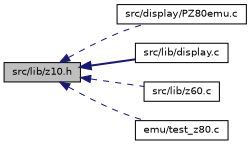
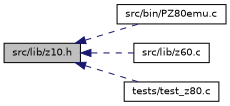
node "src/display/PZ80emu.c": label "src/display/PZ80emu.c" -> "src/bin/PZ80emu.c"
node "src/lib/display.c": removed
node "emu/test_z80.c": label "emu/test_z80.c" -> "tests/test_z80.c"
